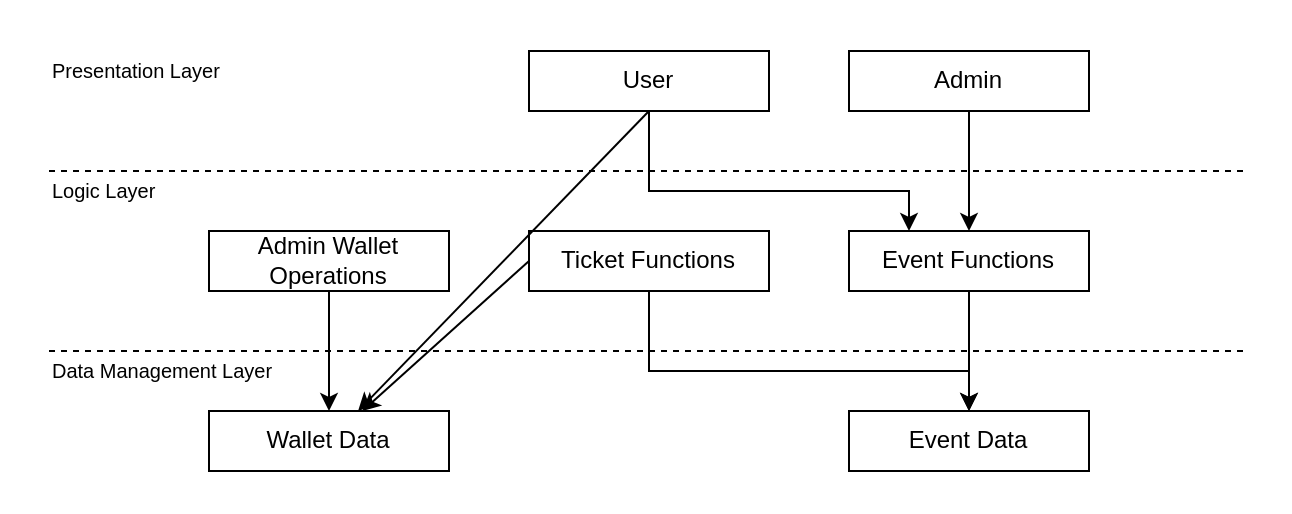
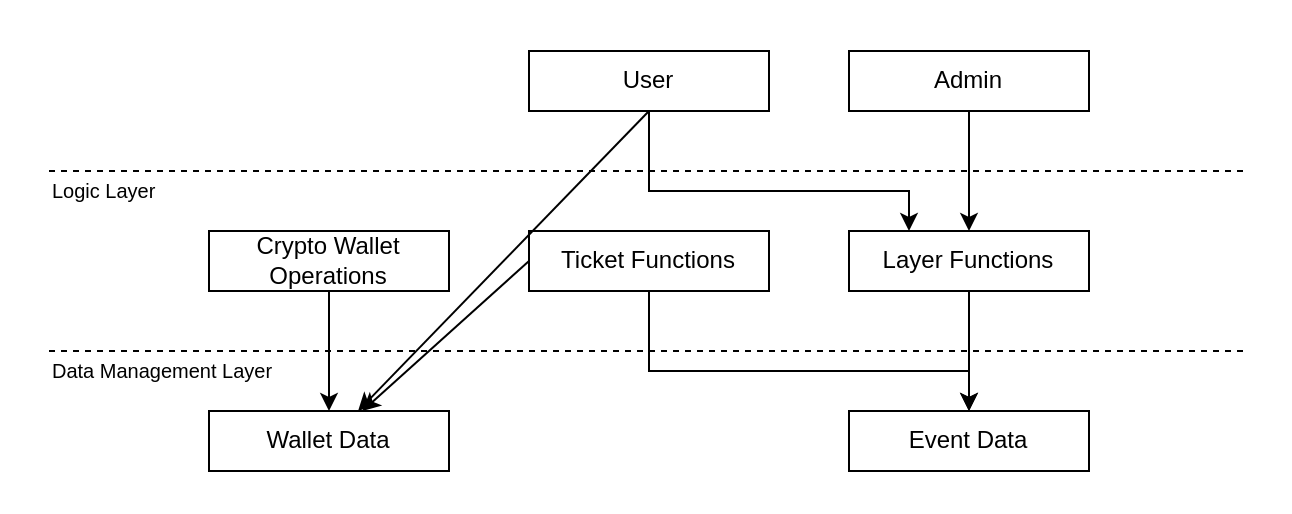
node "Presentation Layer": removed
node "Admin Wallet Operations": label "Admin Wallet Operations" -> "Crypto Wallet Operations"
node "Event Functions": label "Event Functions" -> "Layer Functions"
